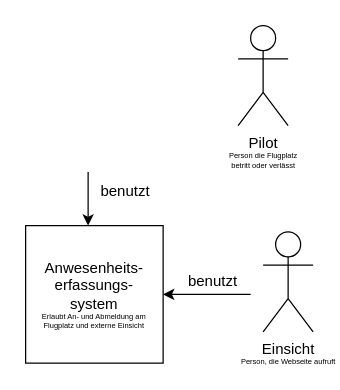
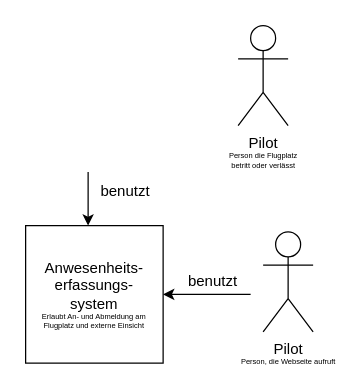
node "Einsicht Person, die Webseite aufruft": label "Einsicht Person, die Webseite aufruft" -> "Pilot Person, die Webseite aufruft"
